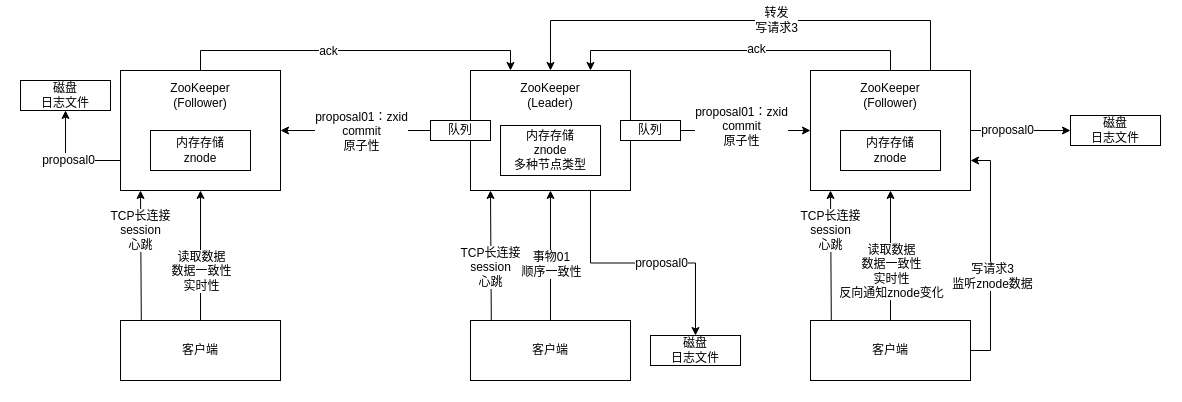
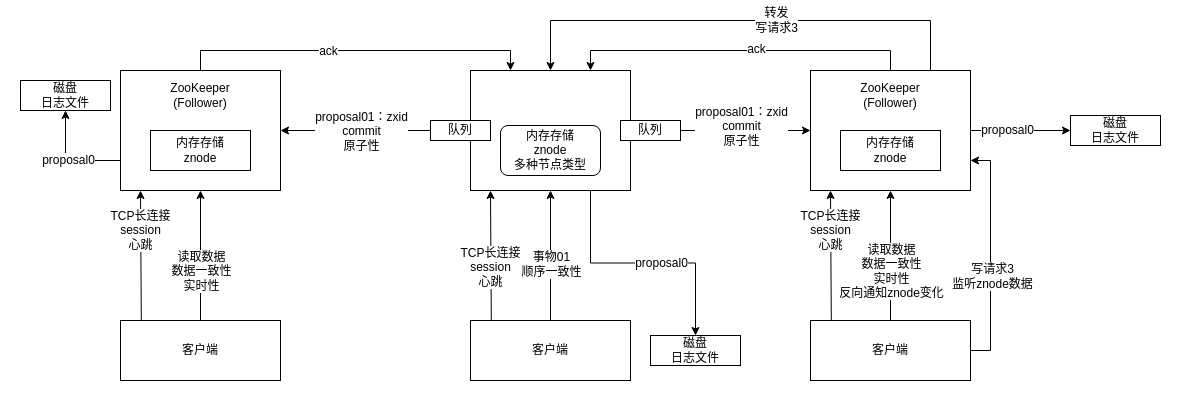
node "ZooKeeper (Leader)": removed
node "内存存储 znode 多种节点类型": shape rectangle -> rounded rectangle
